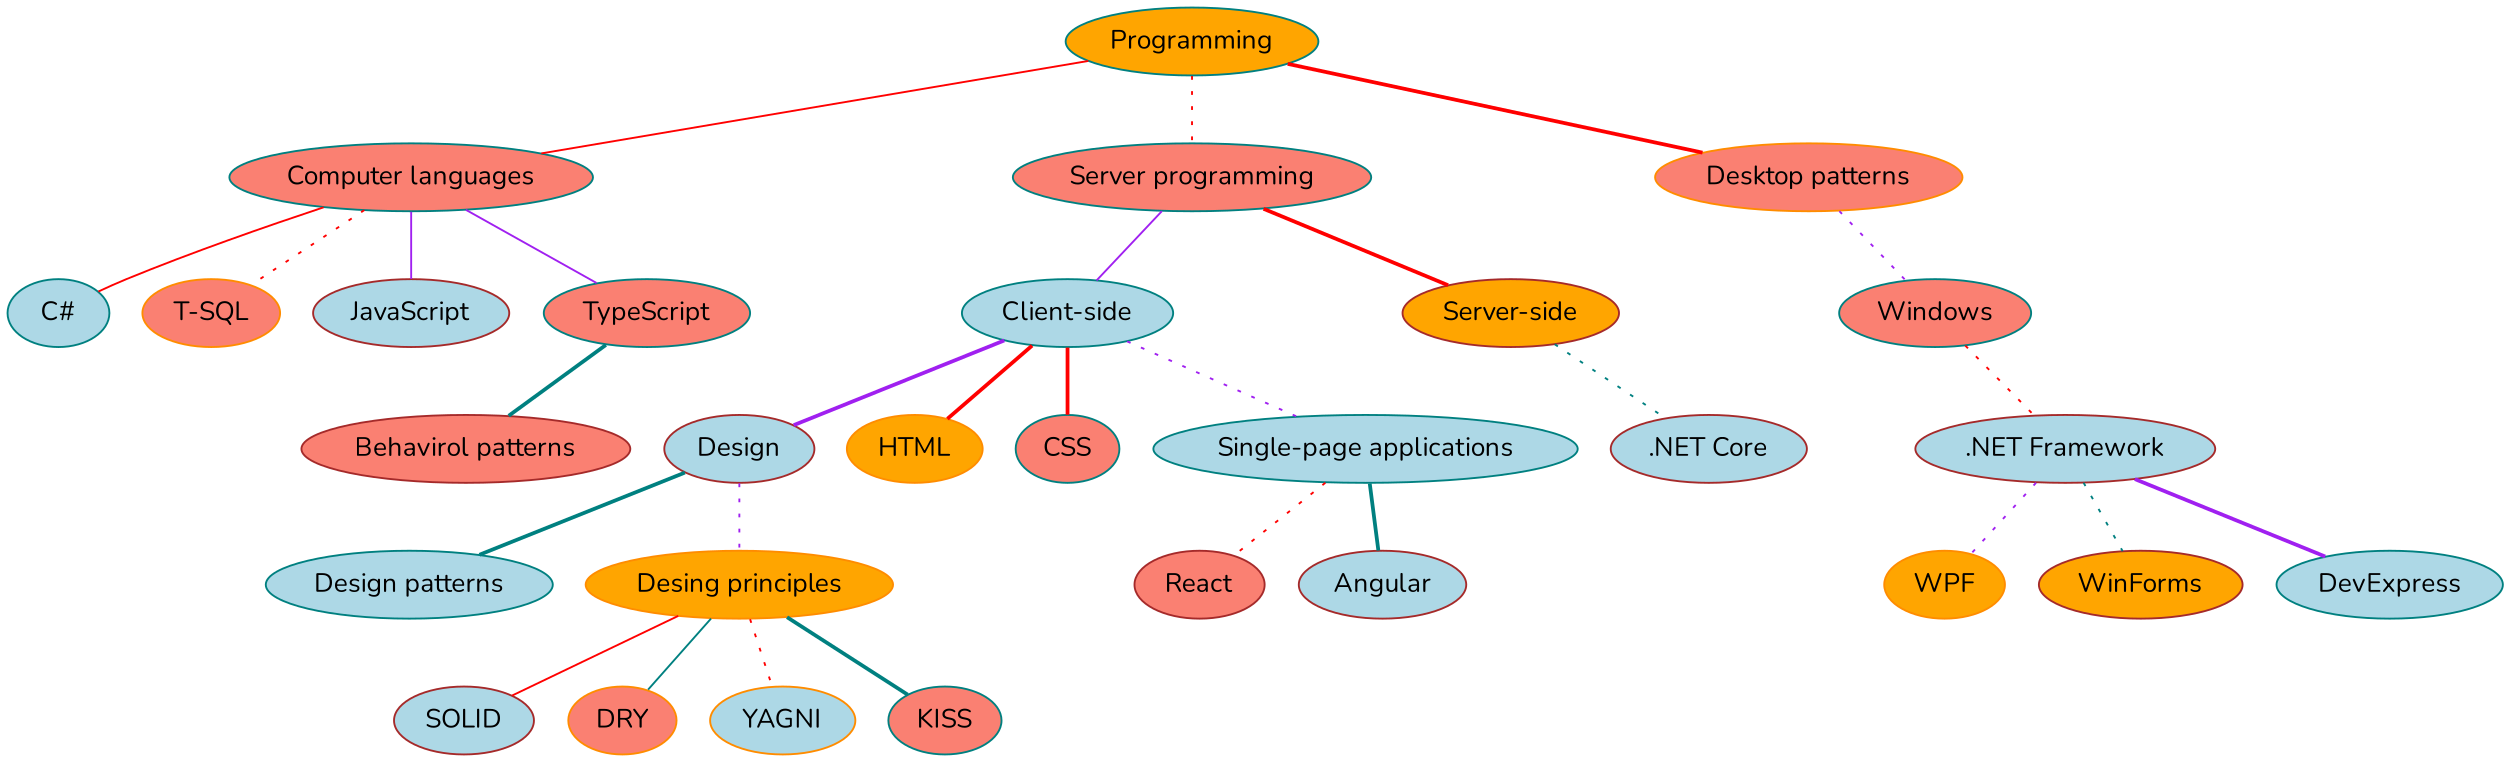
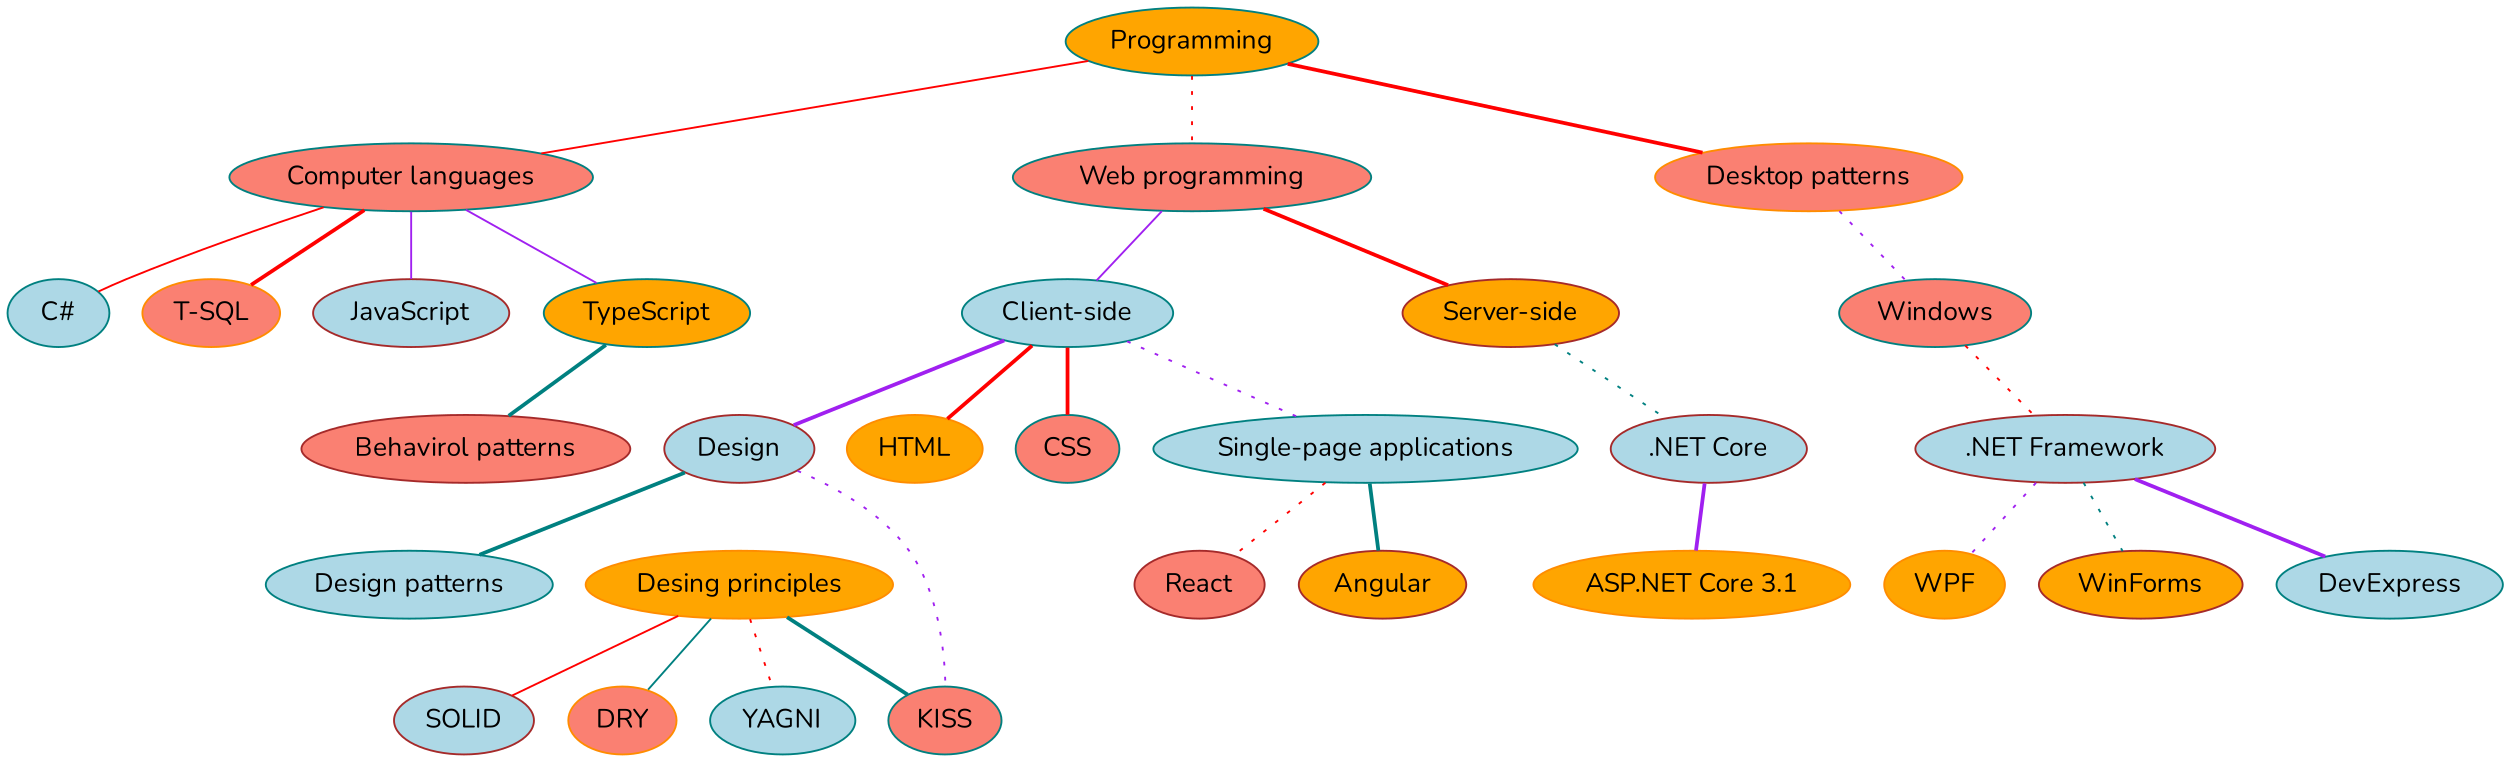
node "Server programming": label "Server programming" -> "Web programming"
edge "Computer languages" -- "T-SQL": style dotted -> bold
node "TypeScript": fillcolor salmon -> orange
edge "Design" -- "Desing principles": now "Design" -- "KISS"
node "Angular": fillcolor lightblue -> orange
node "ASP.NET Core 3.1": added
node "YAGNI": color darkorange -> teal
